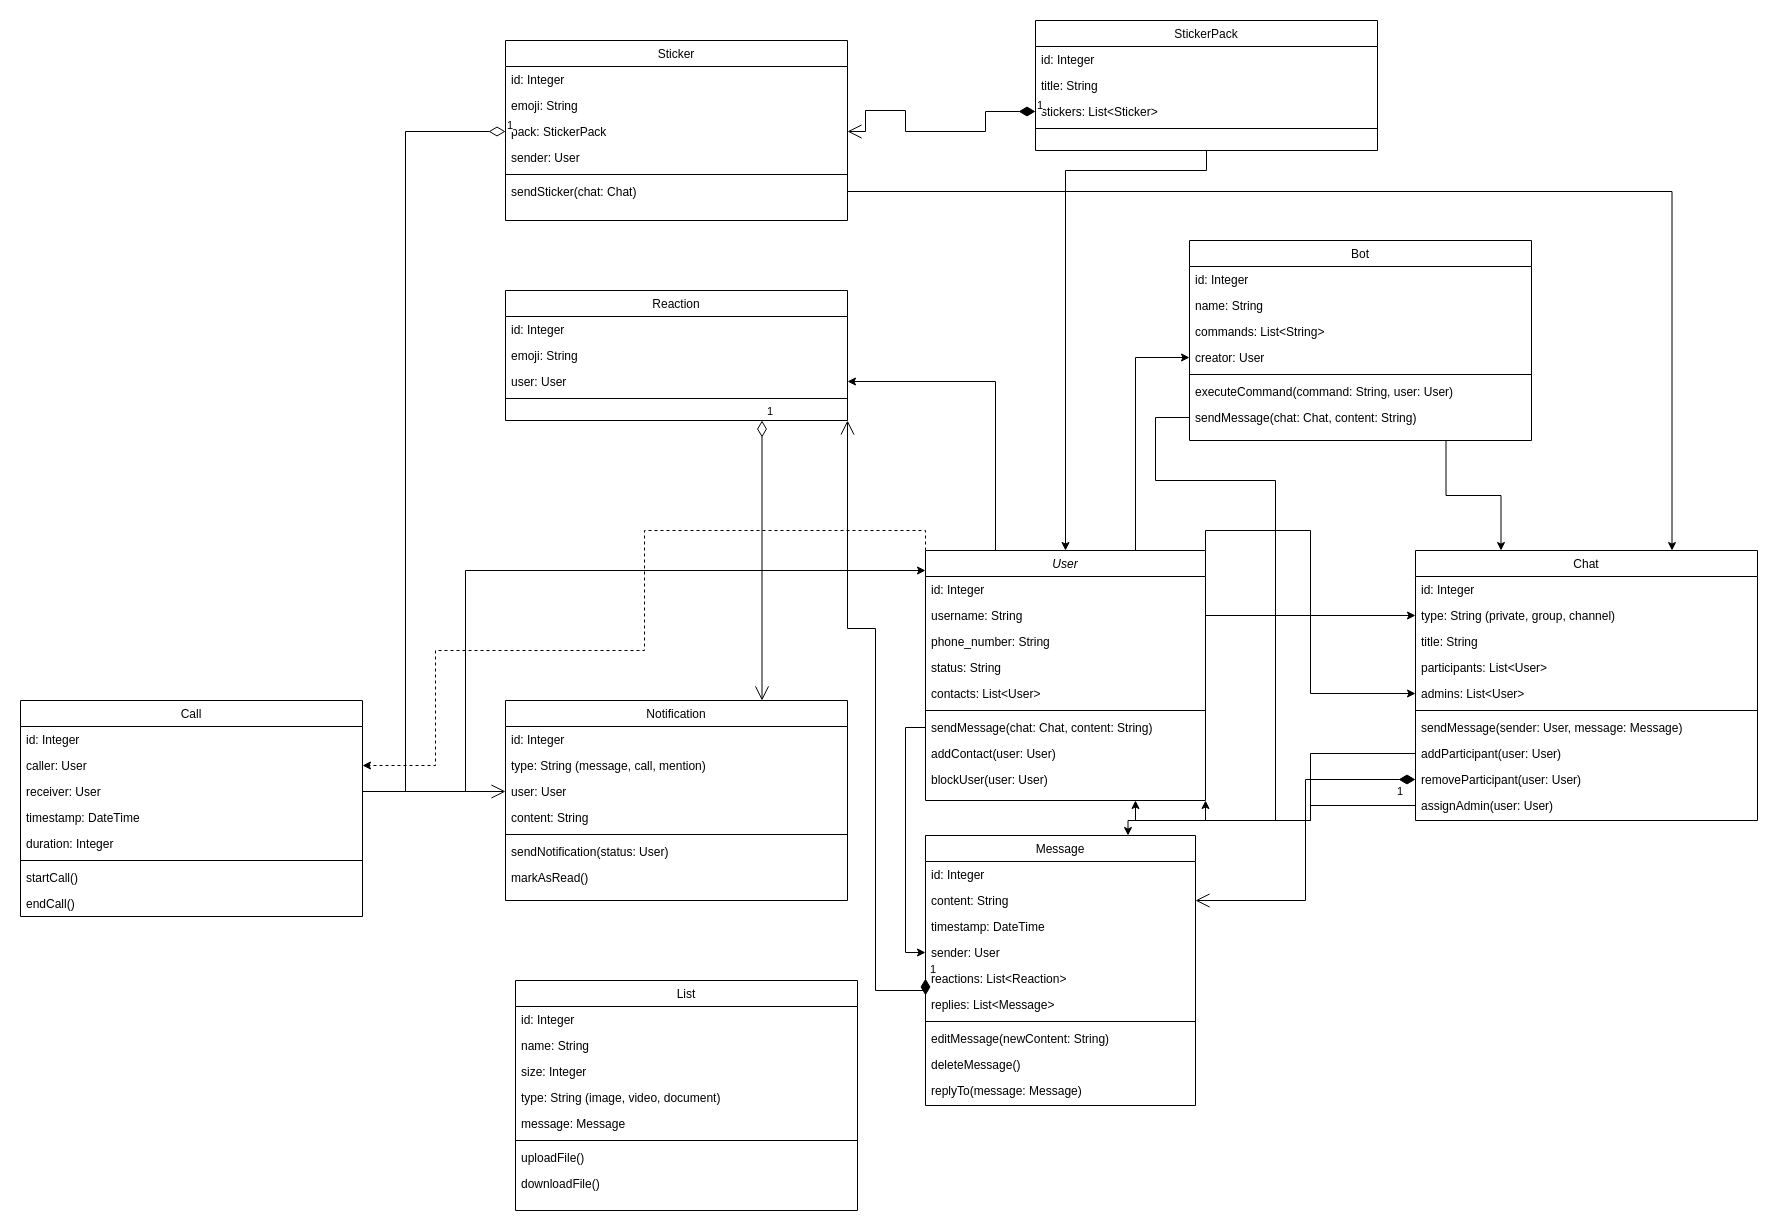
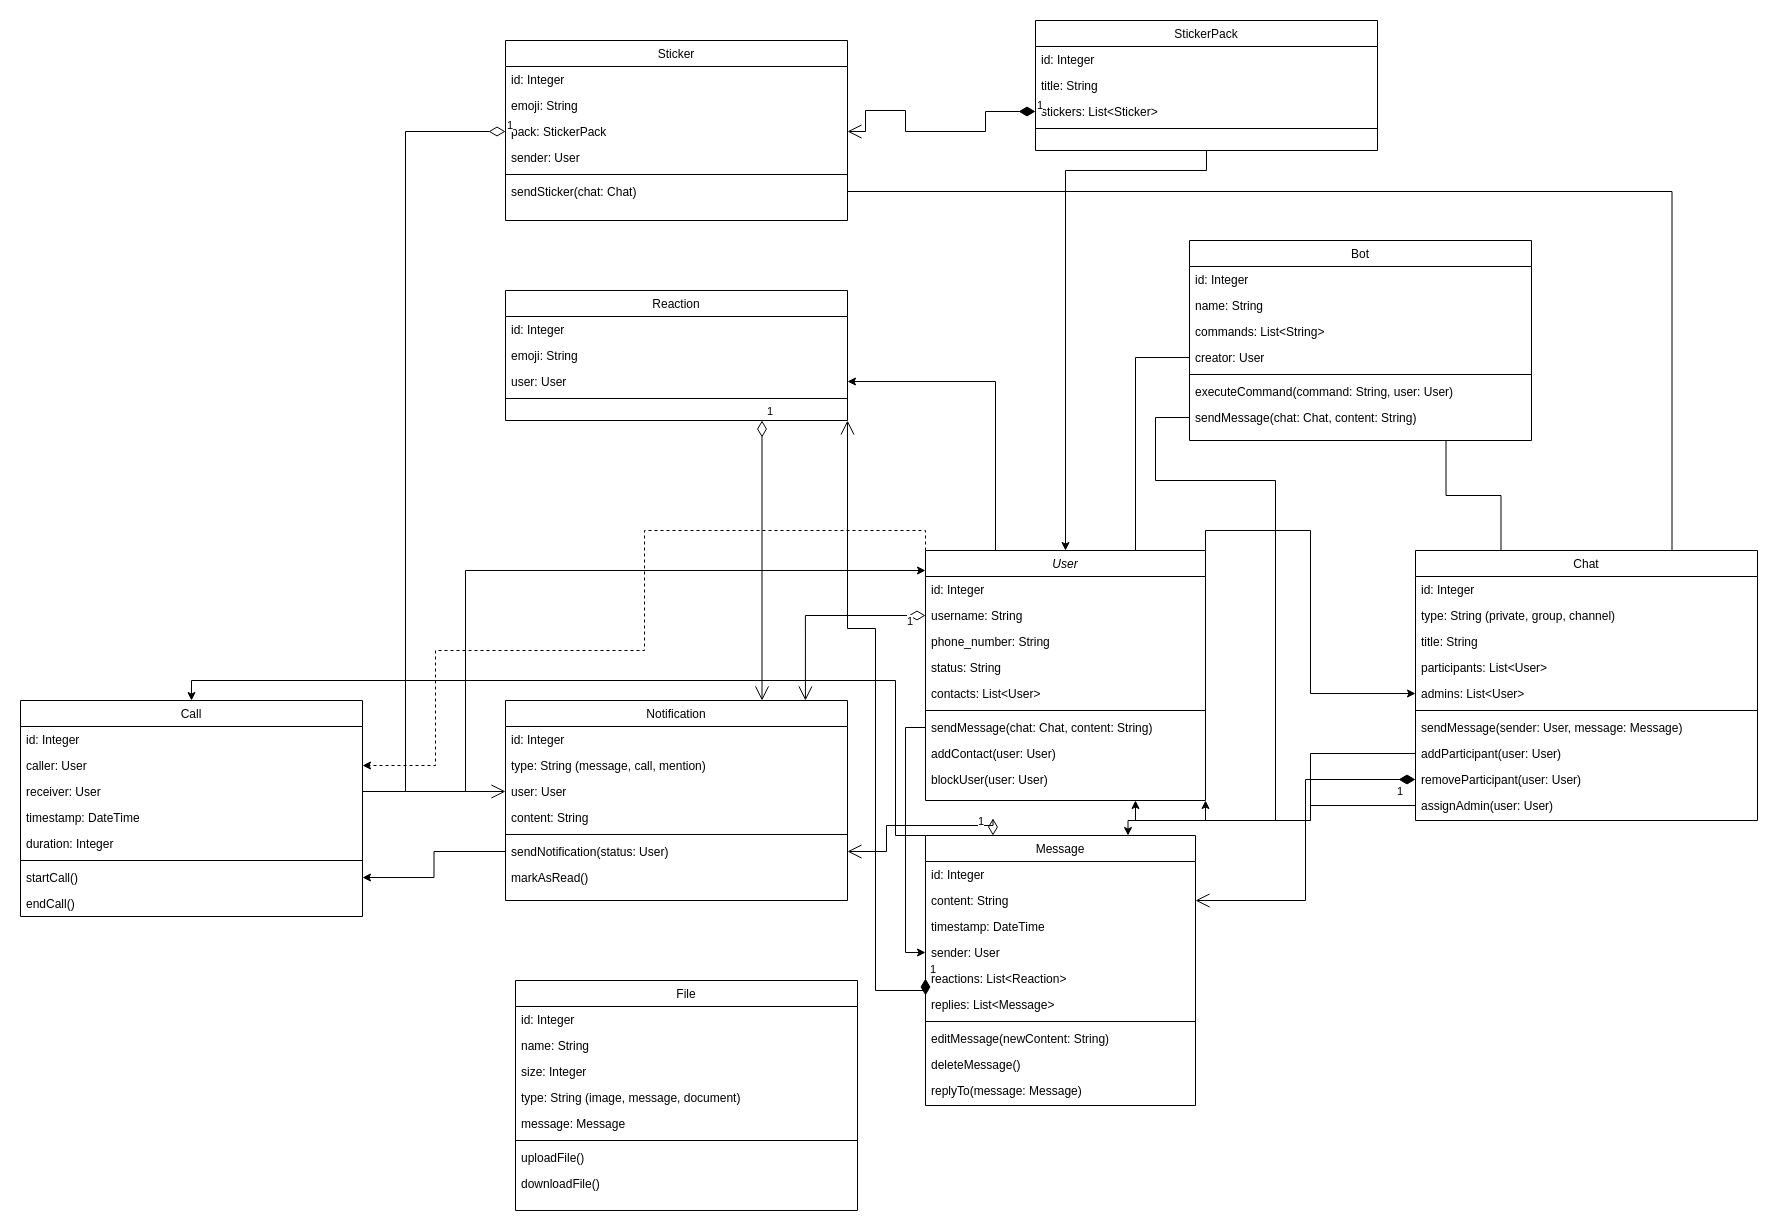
edge "User" -> "creator: User": arrowhead classic -> none
edge "Bot" -> "Chat": arrowhead classic -> none
edge "sendSticker(chat: Chat)" -> "Chat": arrowhead classic -> none
edge "username: String" -- "Notification": added, label "1"
edge "username: String" -> "type: String (private, group, channel)": removed
edge "Message" -> "Call": added
edge "sendNotification(status: User)" -- "Message": added, label "1"
edge "sendNotification(status: User)" -> "startCall()": added
node "List": label "List" -> "File"
node "type: String (image, video, document)": label "type: String (image, video, document)" -> "type: String (image, message, document)"
